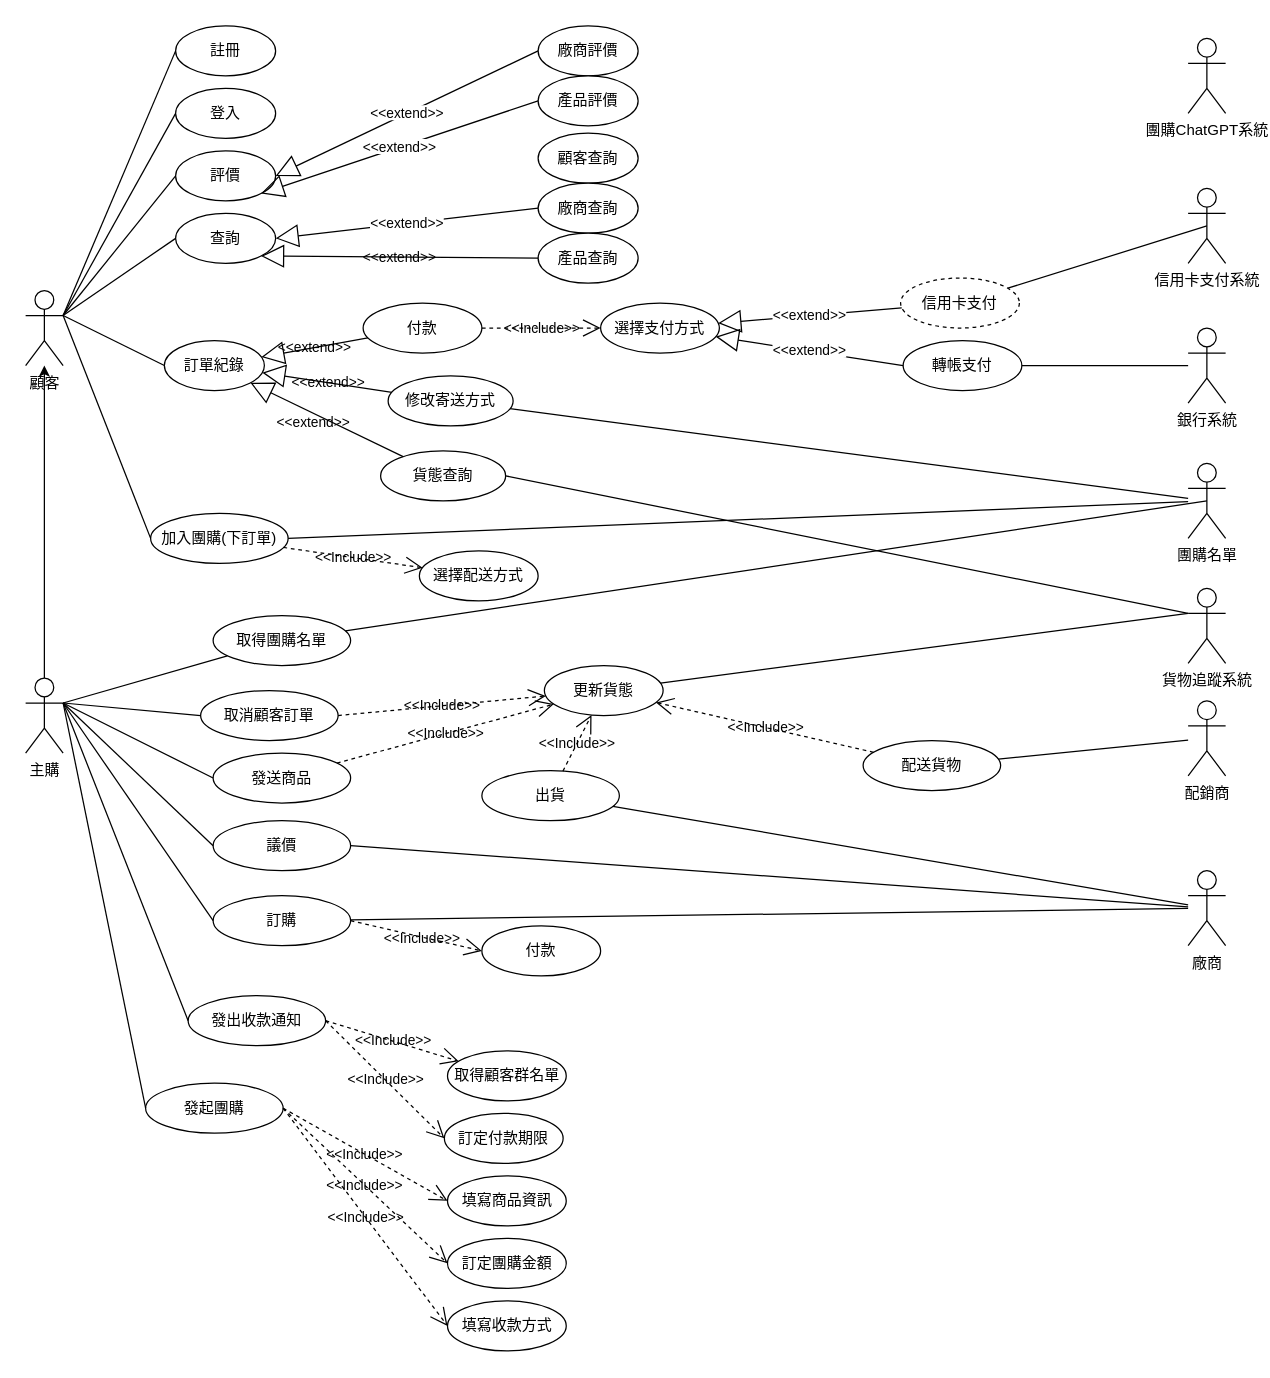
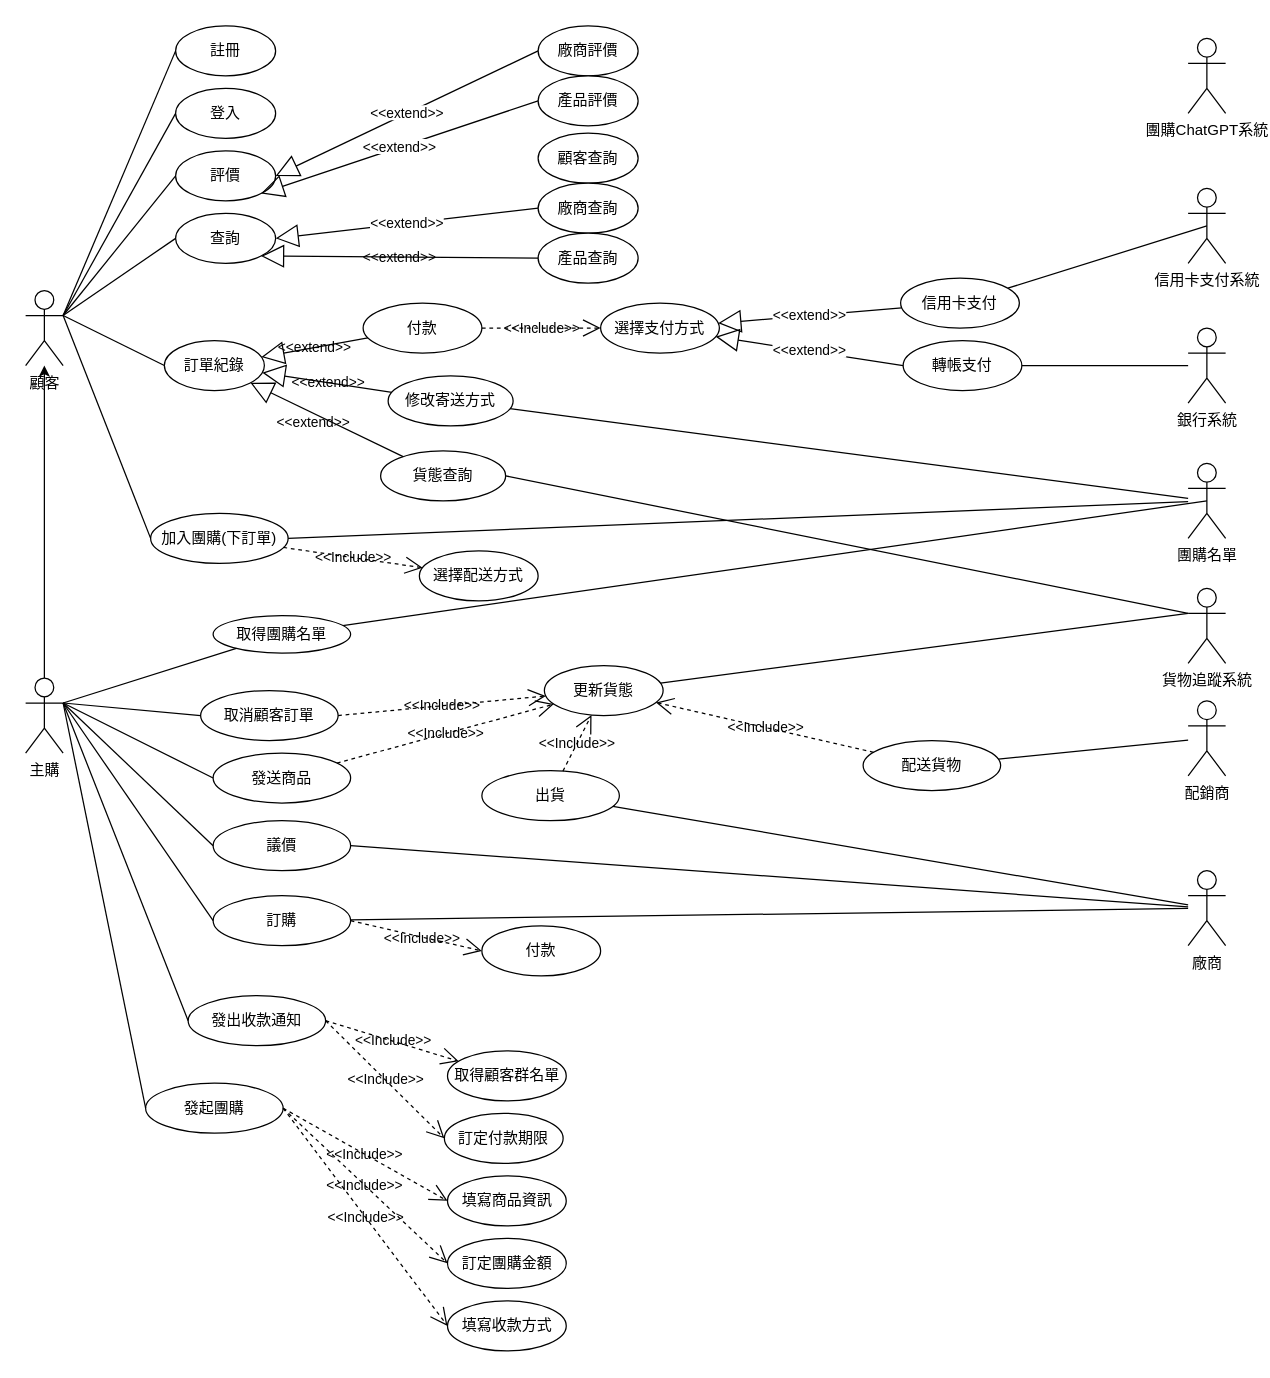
node "信用卡支付": style dashed -> solid
node "取得團購名單": size 138x50 -> 138x38
